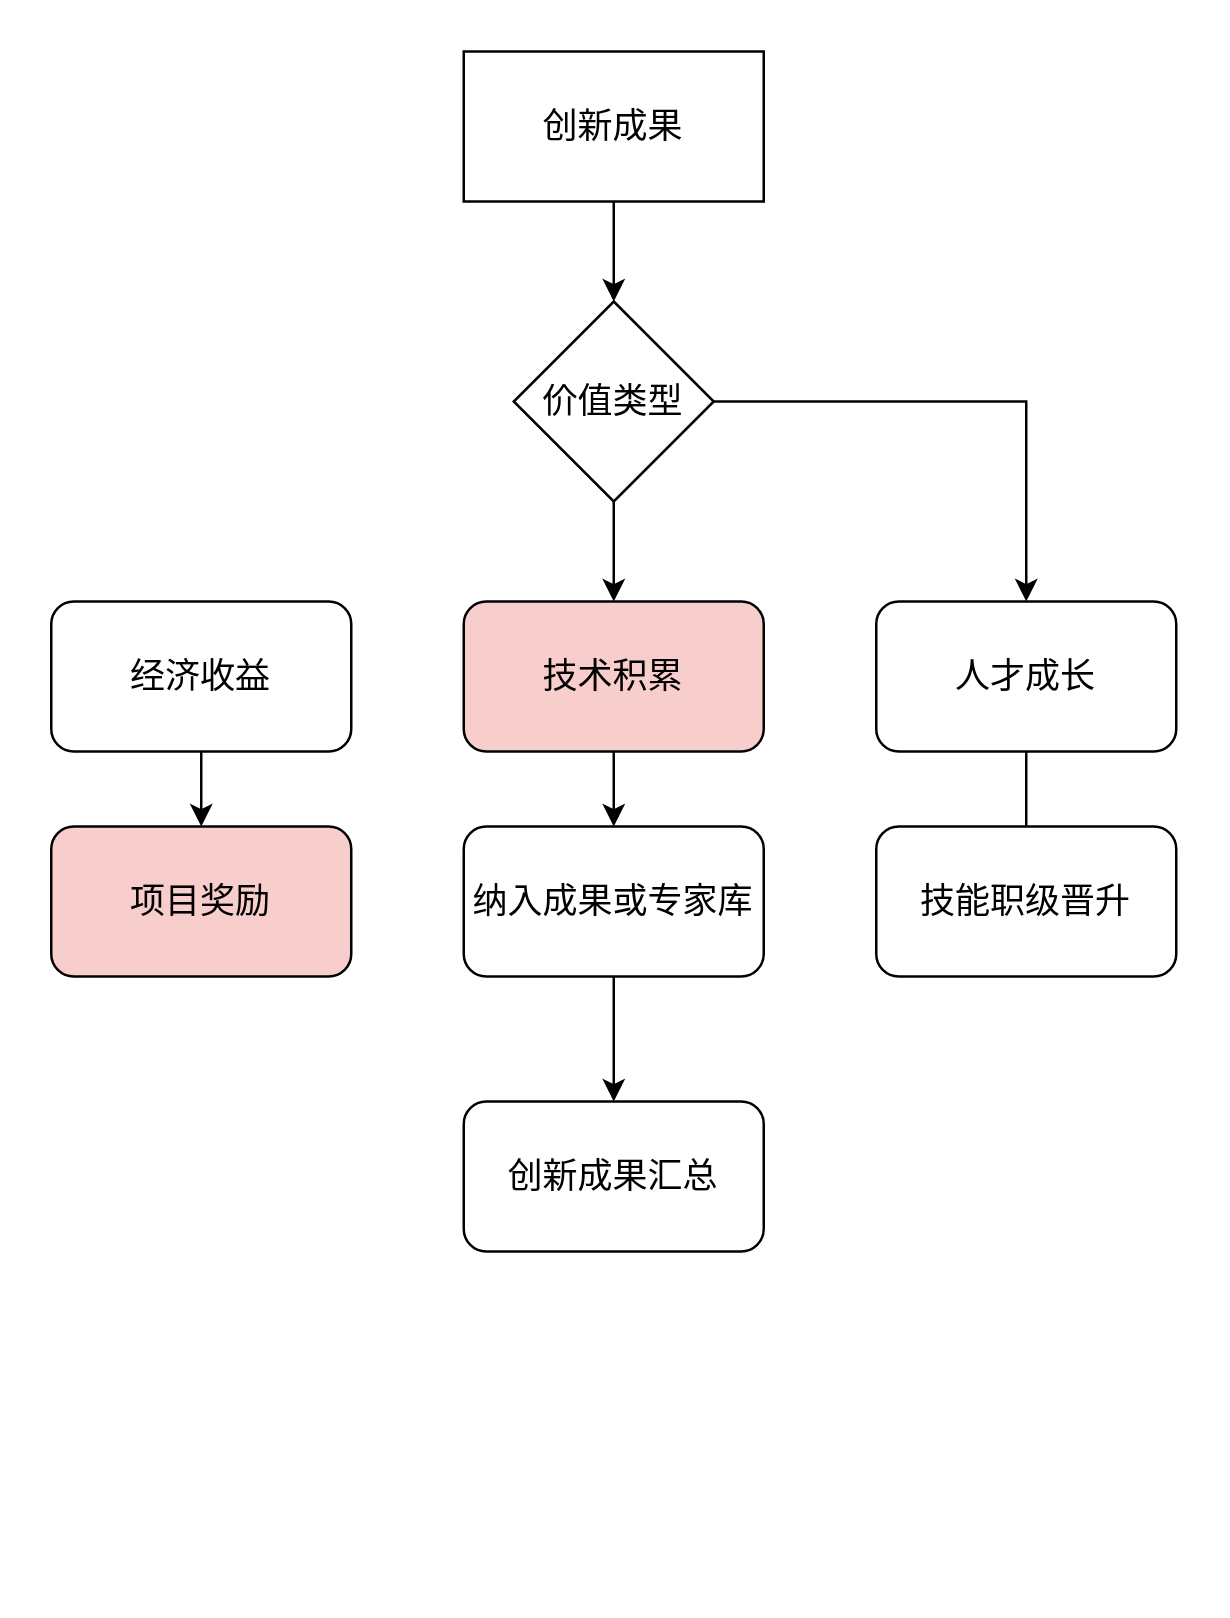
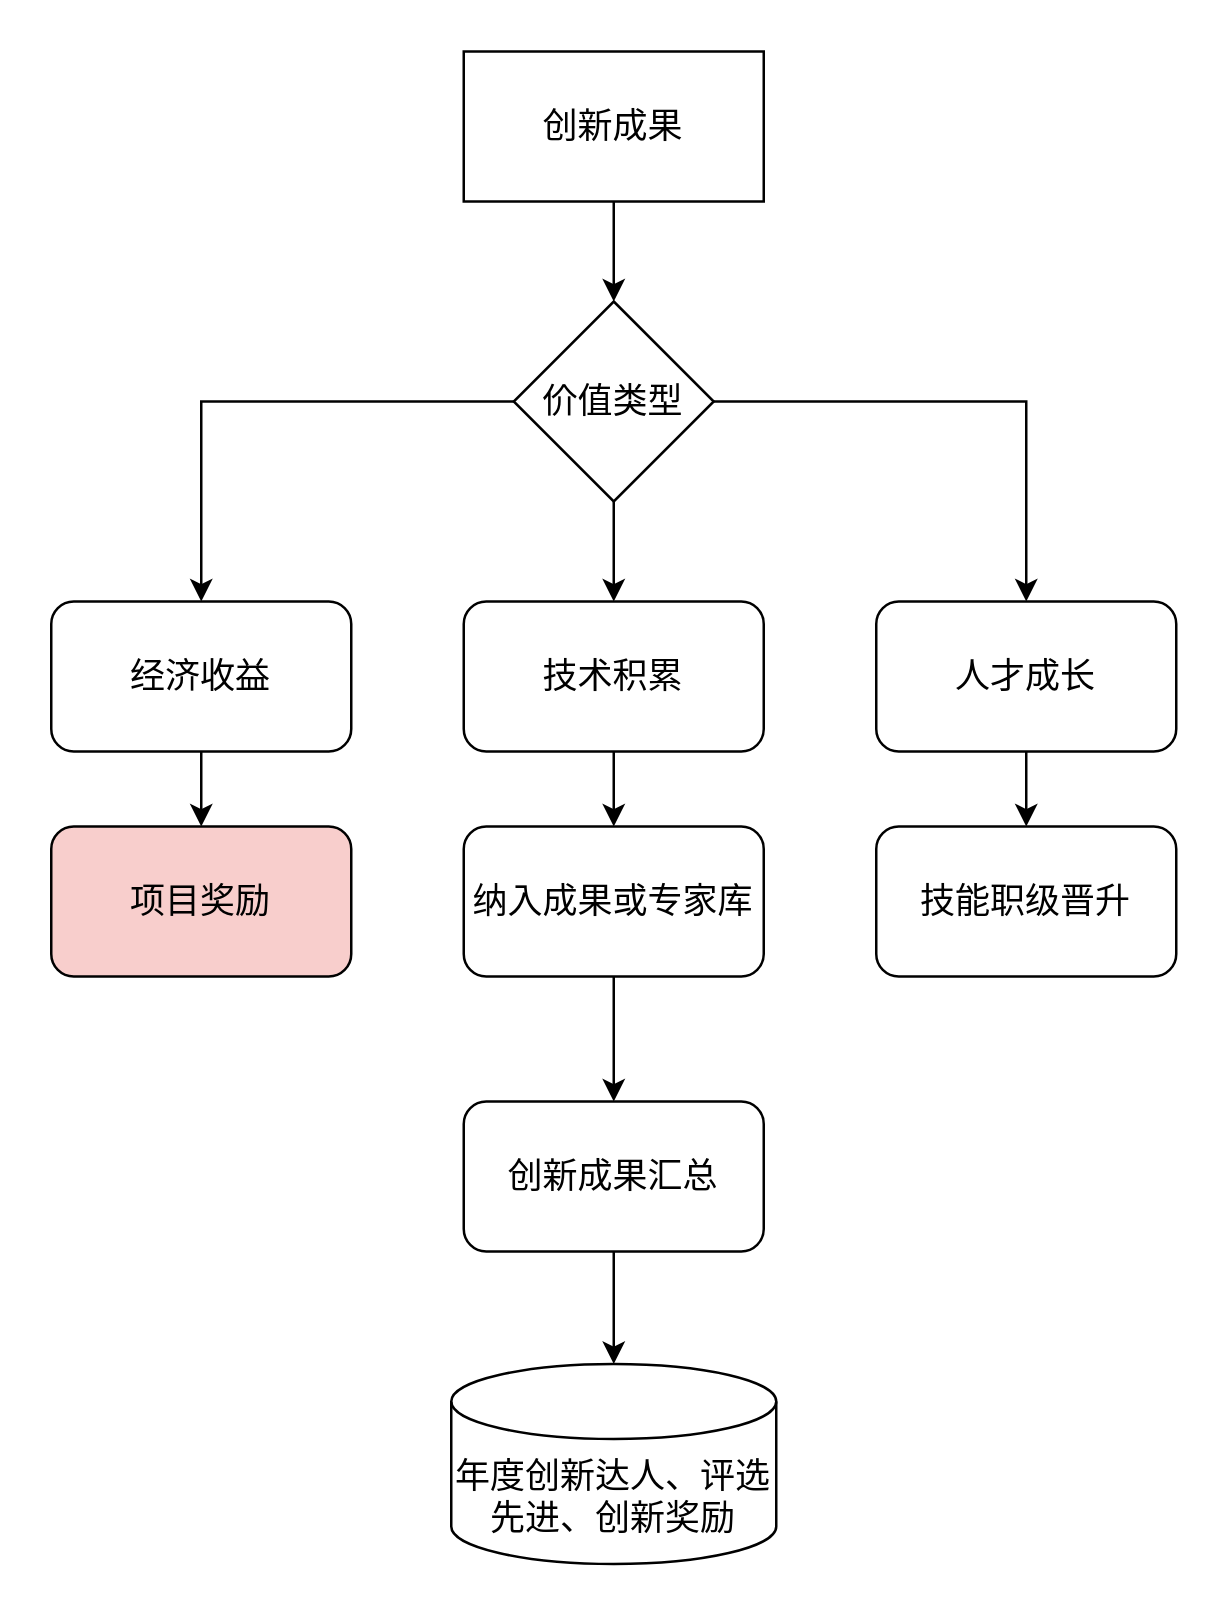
edge "价值类型" -> "经济收益": added
node "技术积累": fillcolor #f8cecc -> #ffffff
edge "人才成长" -- "技能职级晋升": arrowhead none -> classic
edge "创新成果汇总" -> "年度创新达人、评选先进、创新奖励": added
node "年度创新达人、评选先进、创新奖励": added
